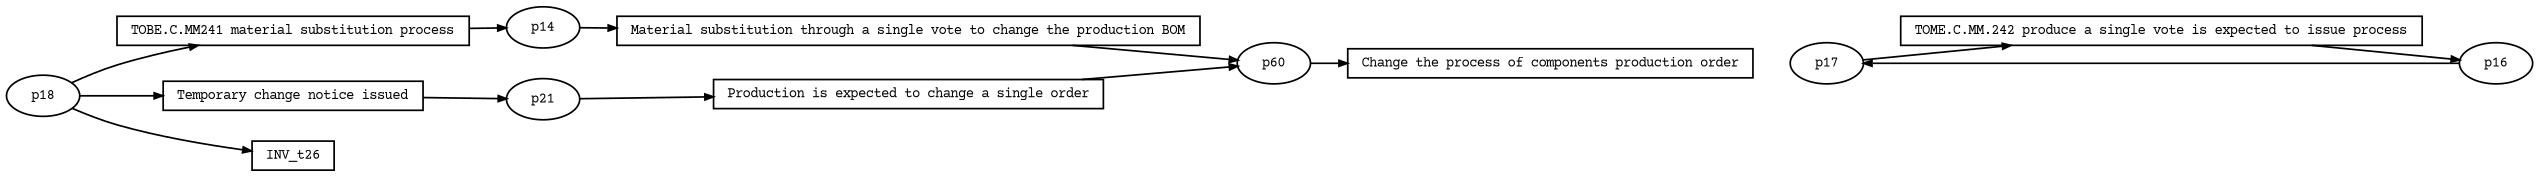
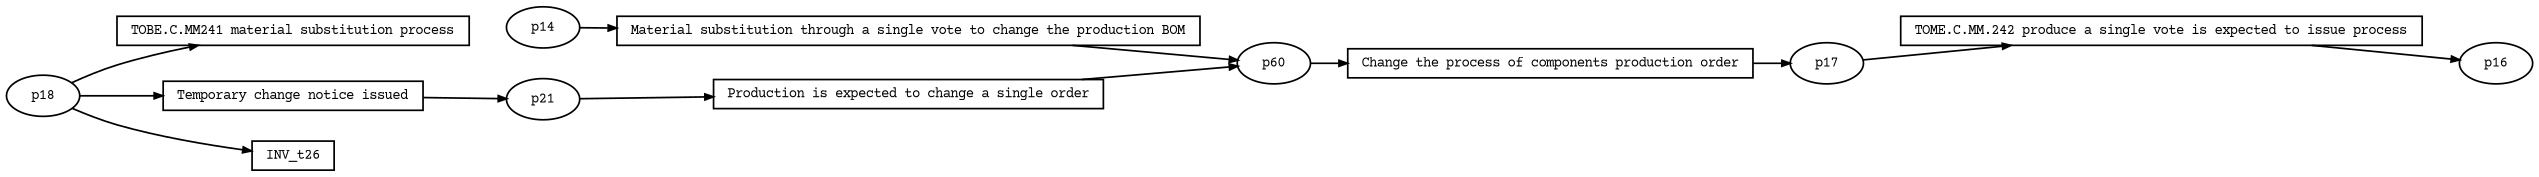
edge "TOBE.C.MM241 material substitution process" -> "p14": removed
edge "p16" -> "p17": now "Change the process of components production order" -> "p17"
